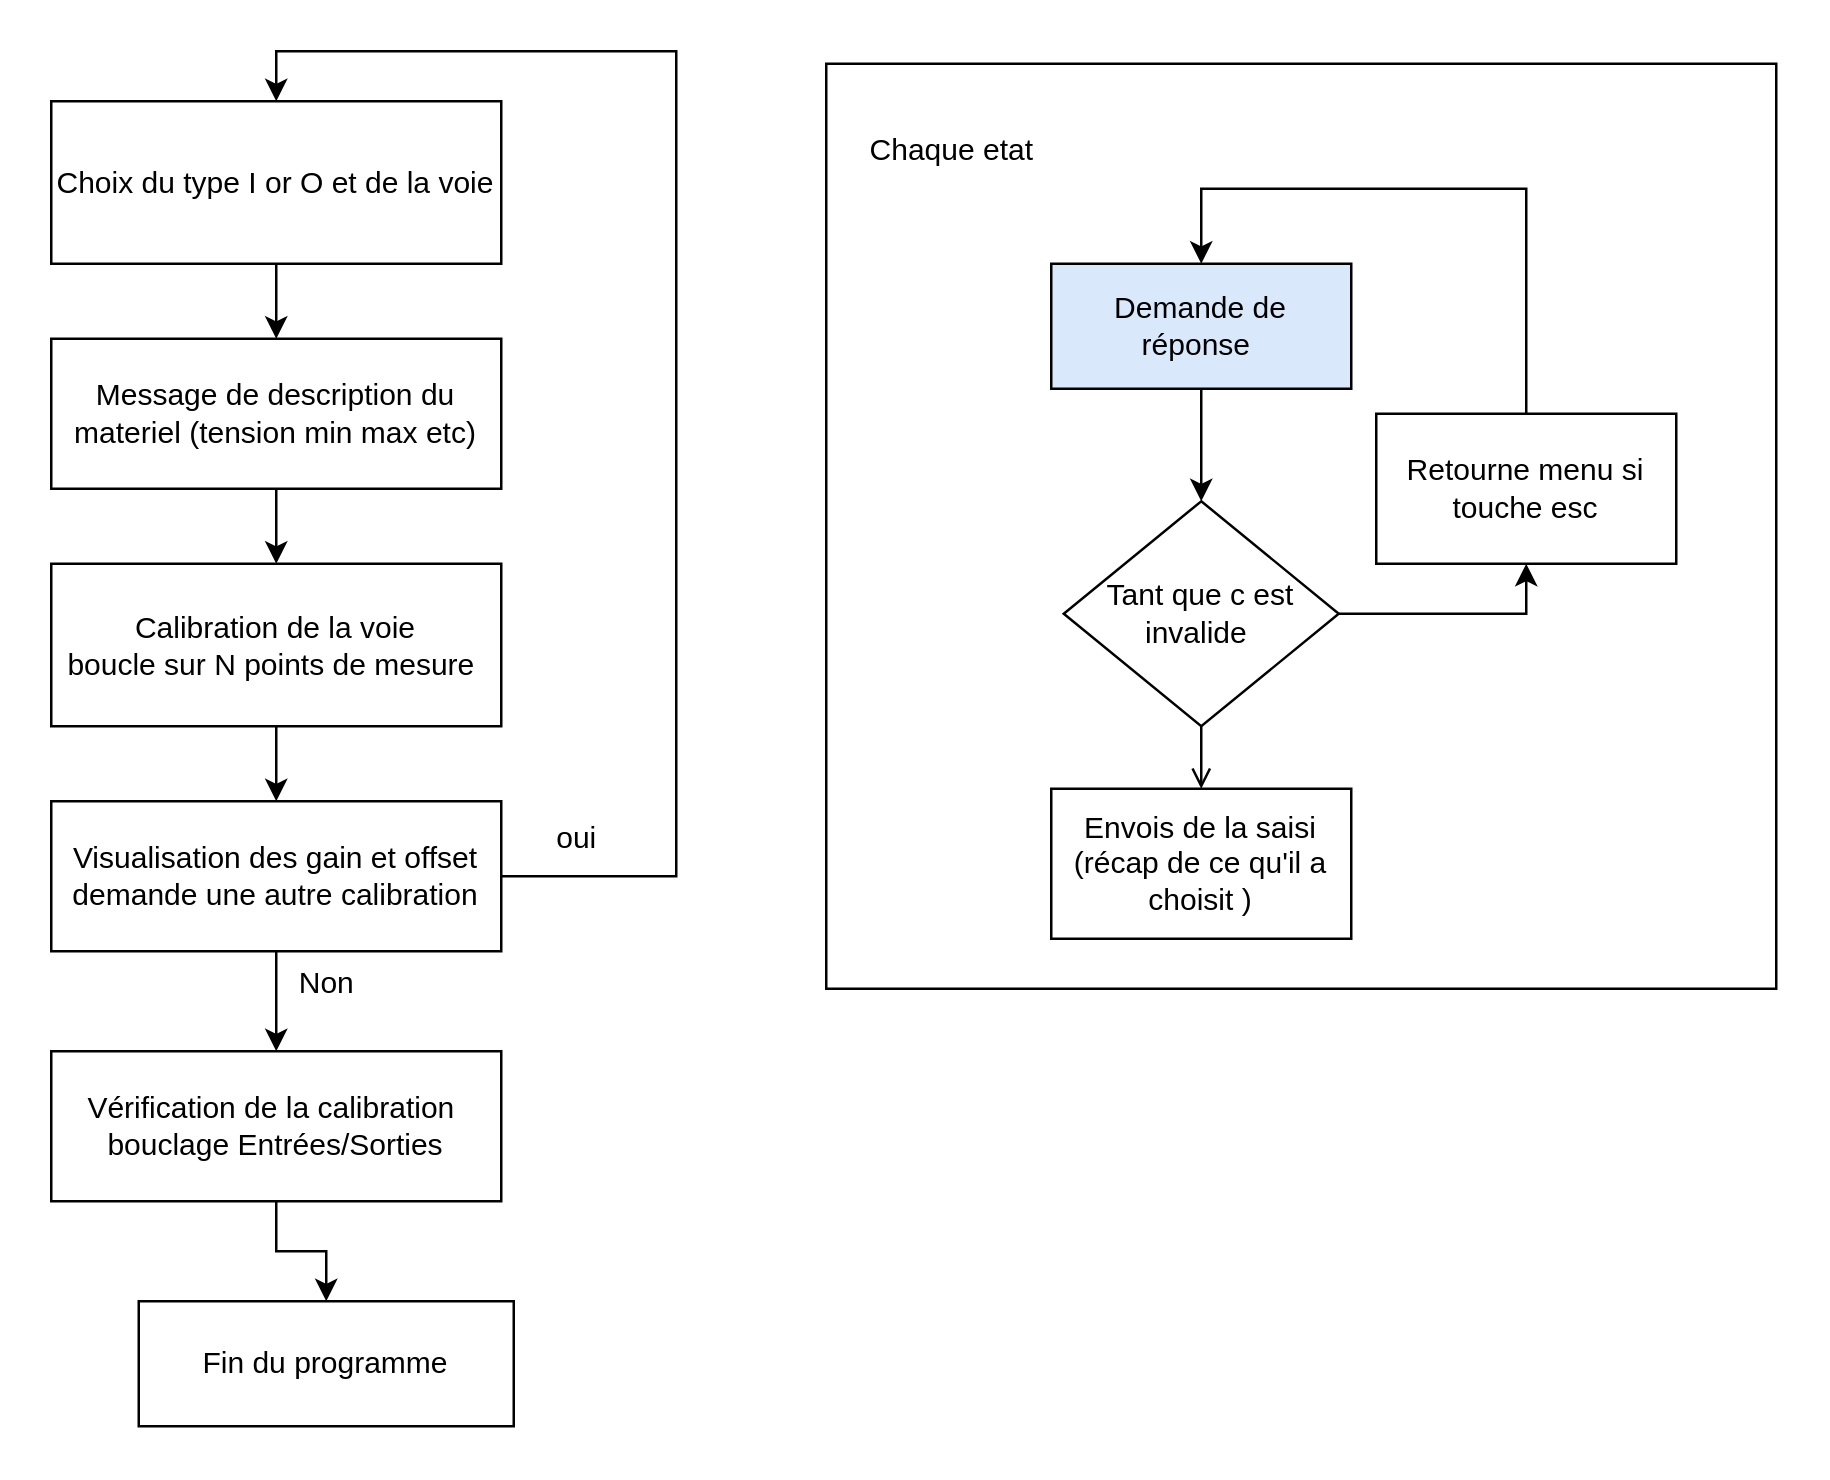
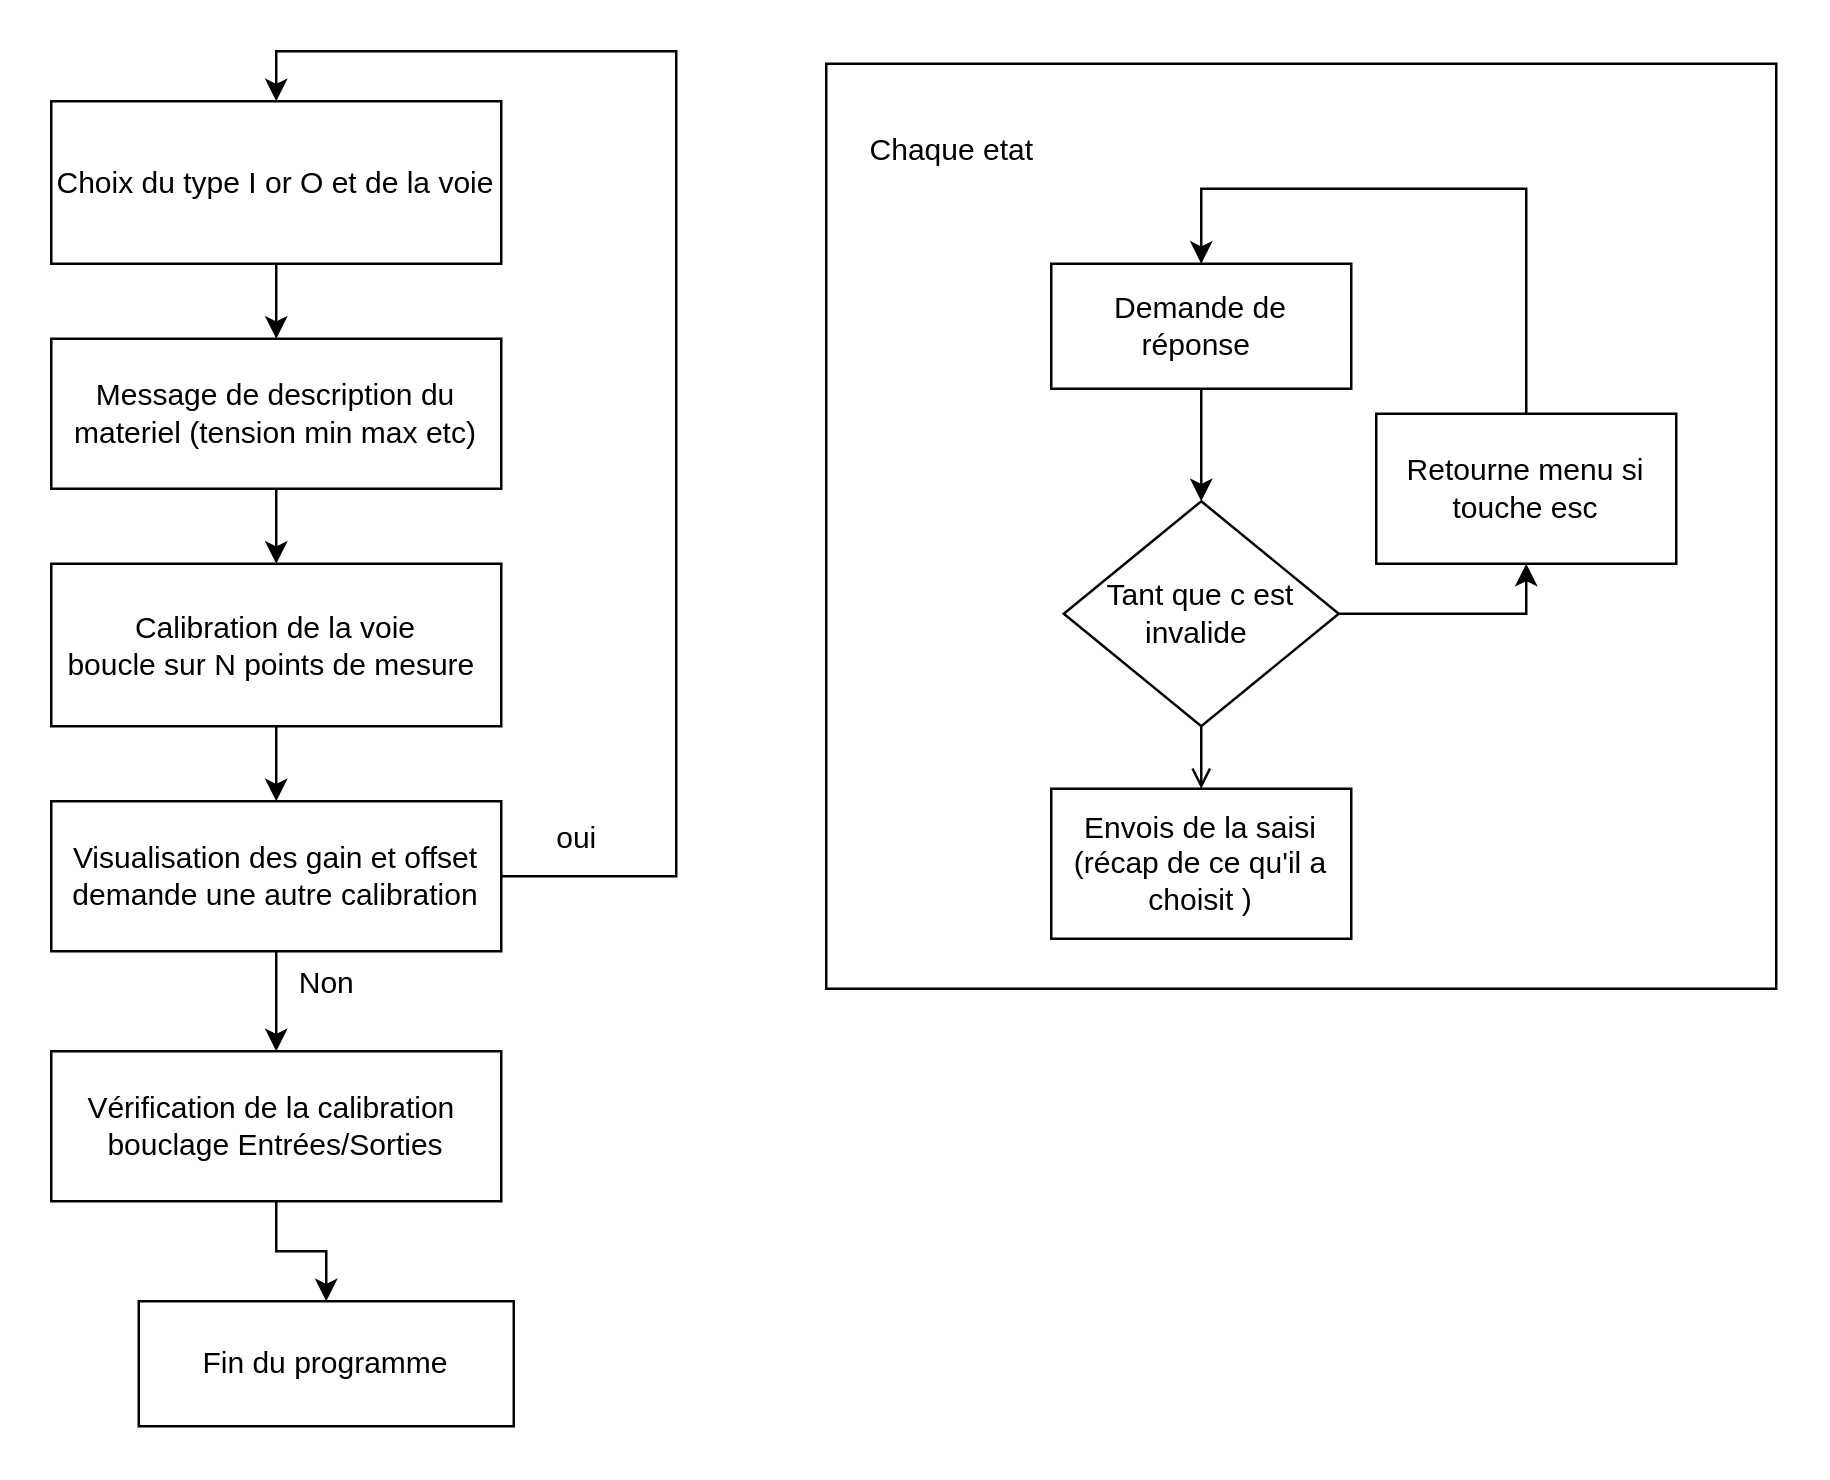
node "Demande de réponse": fillcolor #dae8fc -> #ffffff
